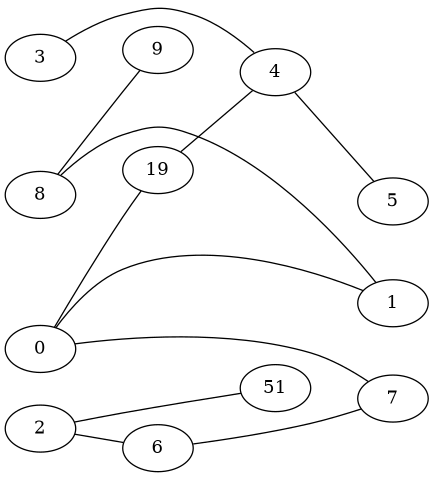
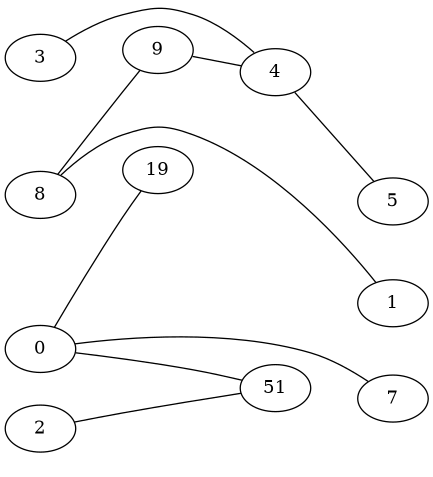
edge "4" -- "19": now "4" -- "9"
edge "1" -- "0": now "51" -- "0"
node "6": removed
